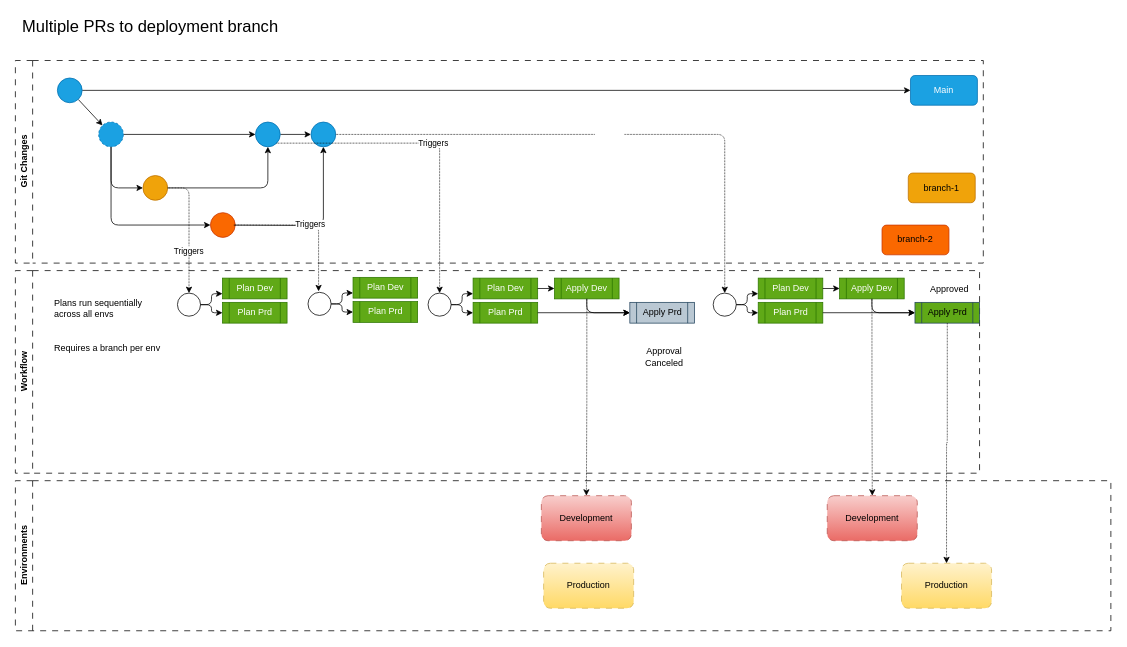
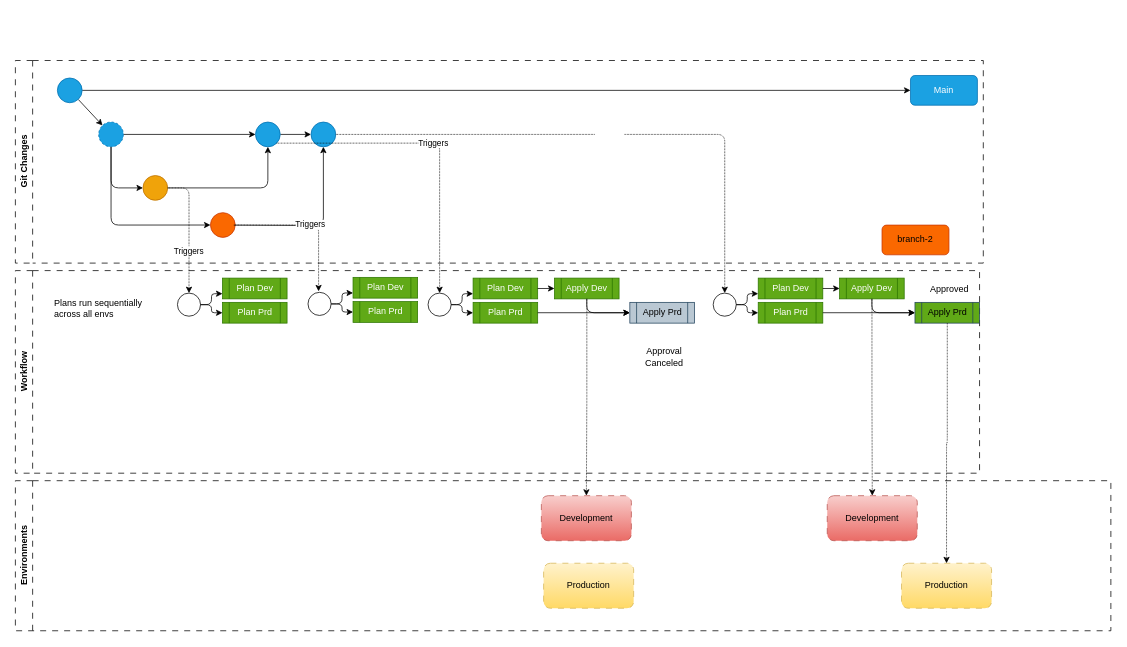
node "Multiple PRs to deployment branch": removed
node "branch-1": removed
node "Requires a branch per env": removed
